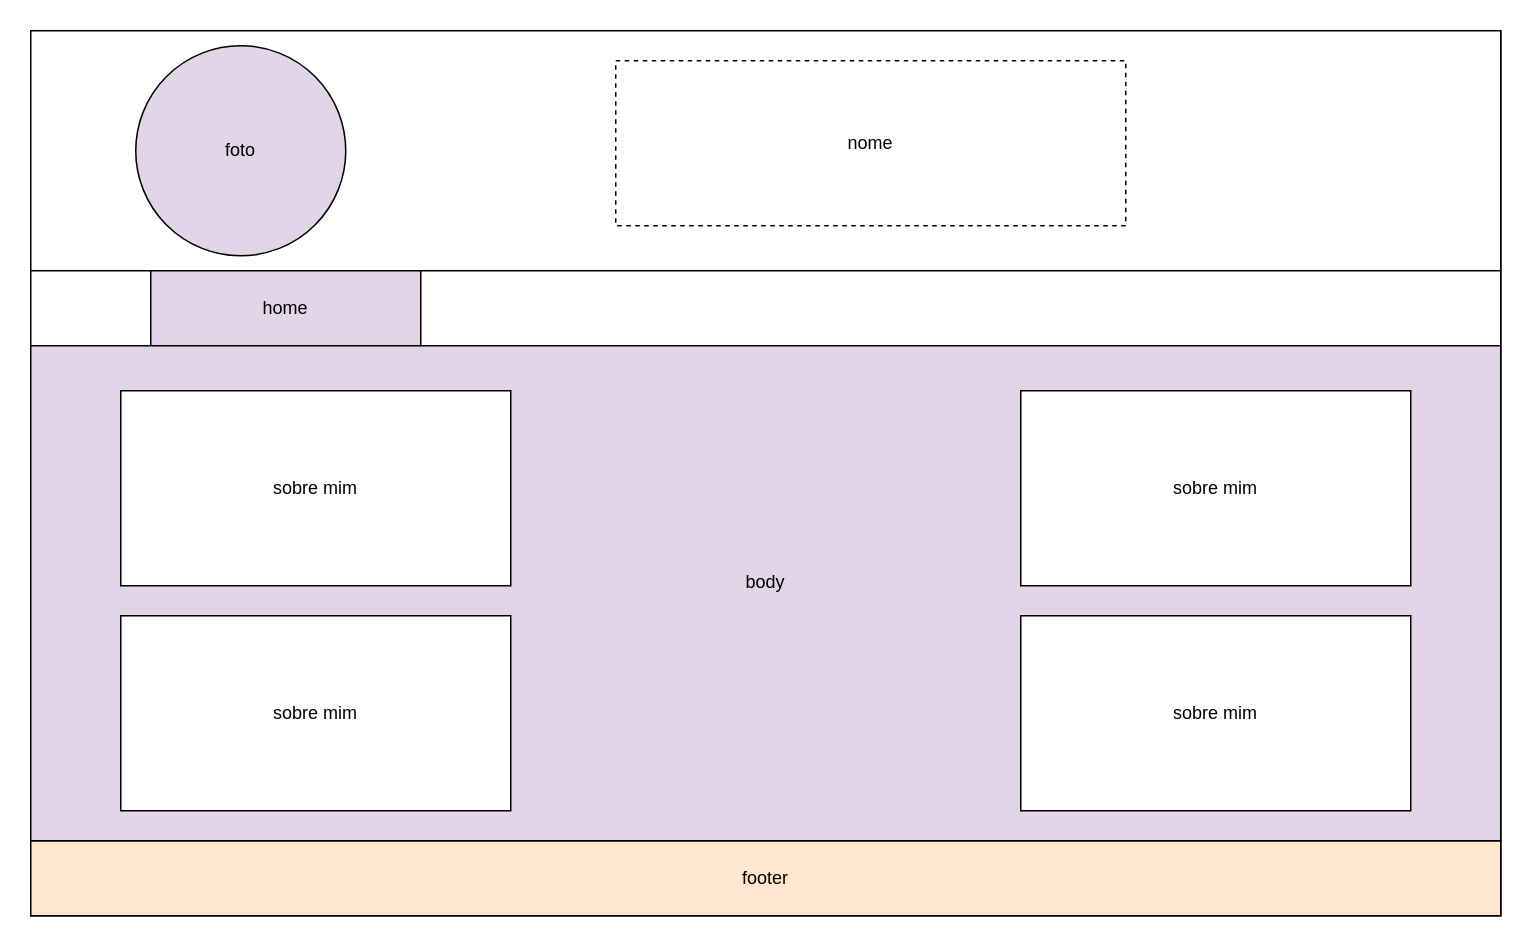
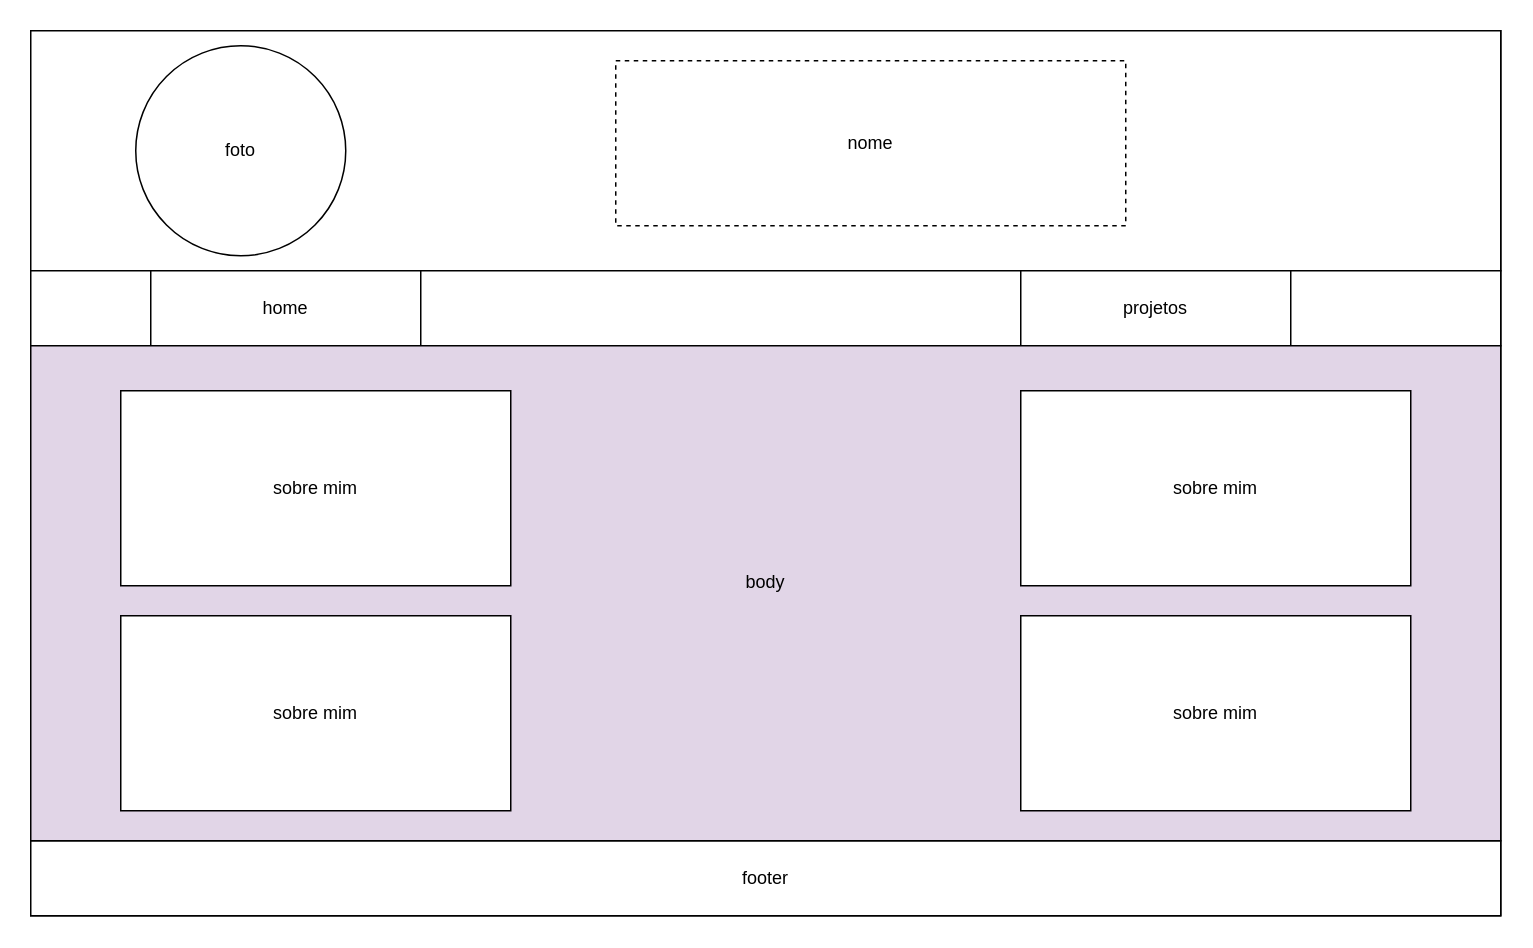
node "foto": fillcolor #e1d5e7 -> #ffffff
node "home": fillcolor #e1d5e7 -> #ffffff
node "projetos": added
node "footer": fillcolor #ffe6cc -> #ffffff
